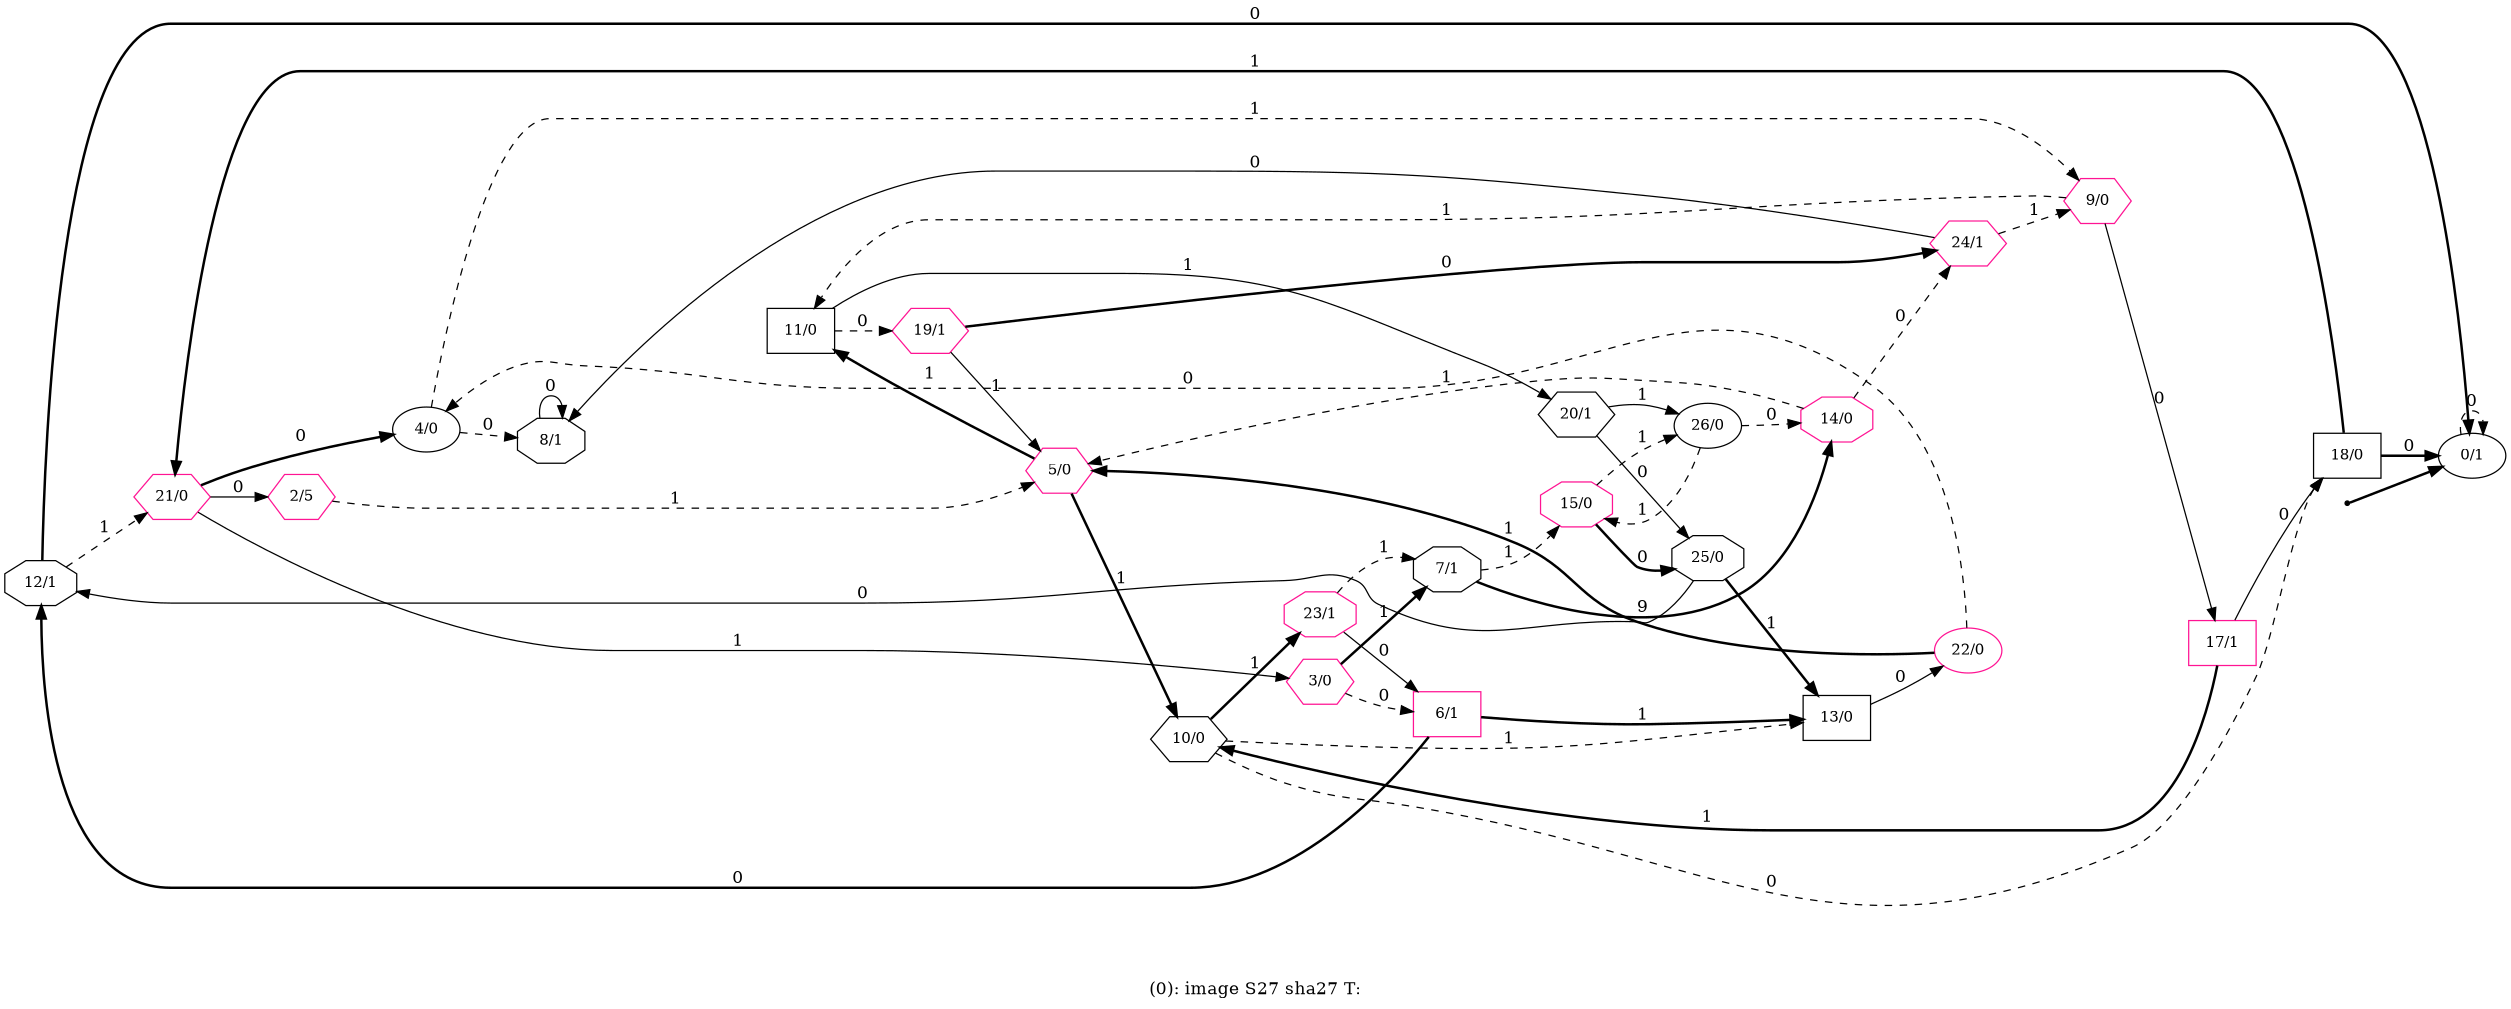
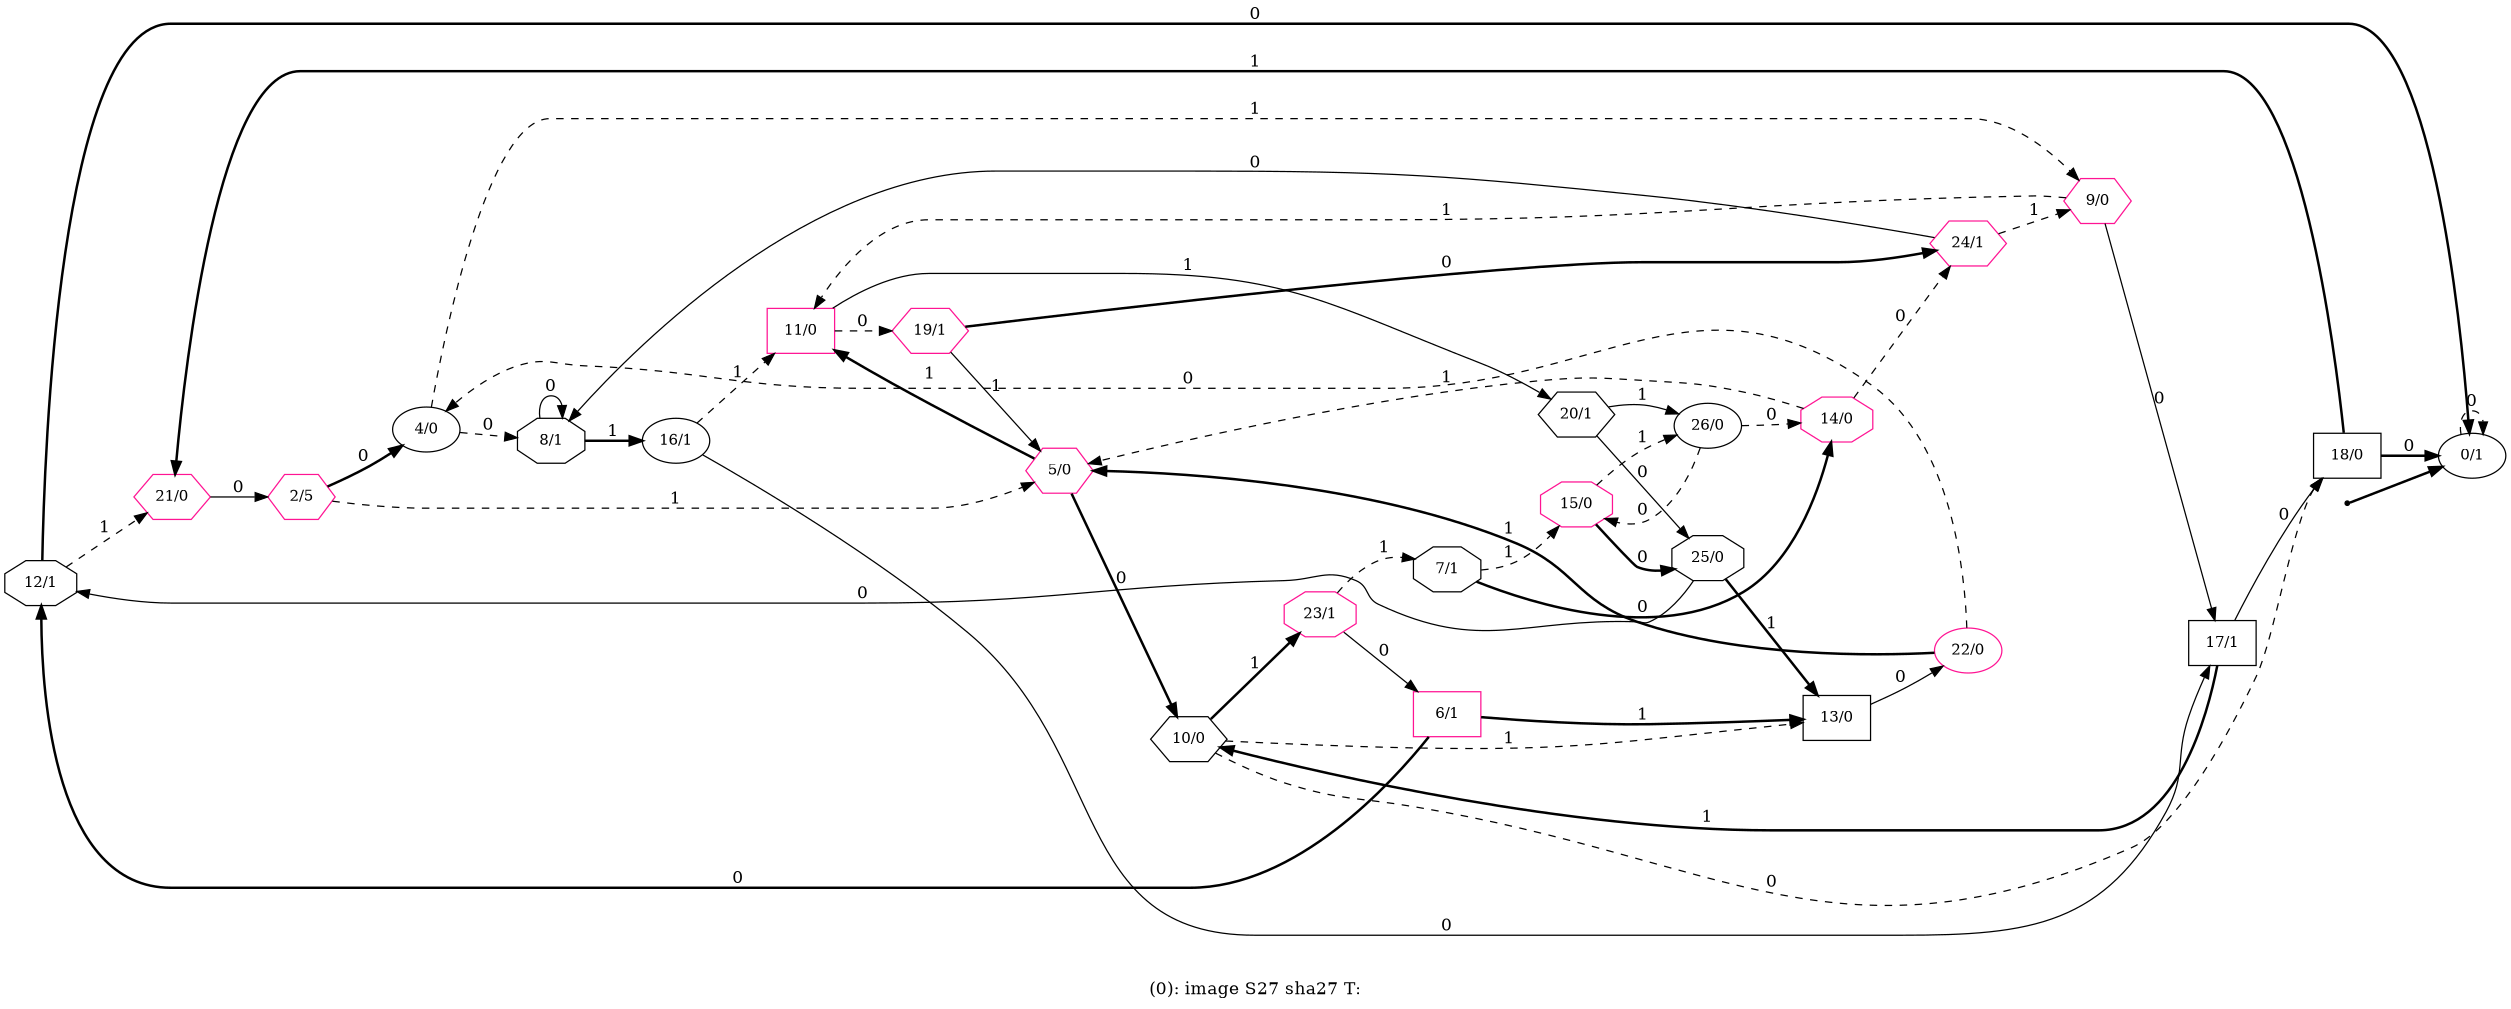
node "11/0": color black -> deeppink
node "16/1": added
edge "21/0" -> "4/0": now "2/5" -> "4/0"
edge "26/0" -> "15/0": label "1" -> "0"
edge "5/0" -> "10/0": label "1" -> "0"
edge "7/1" -> "14/0": label "9" -> "0"
node "17/1": color deeppink -> black
node "3/0": removed
